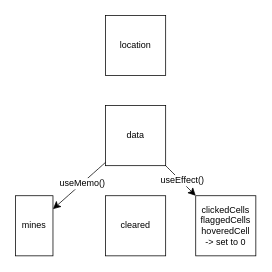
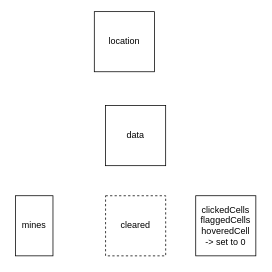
node "location": moved (135, 45) -> (124, 42)
edge "data" -> "clickedCells flaggedCells hoveredCell -> set to 0": removed, label "useEffect()"
edge "data" -> "mines": removed, label "useMemo()"
node "cleared": style solid -> dashed
